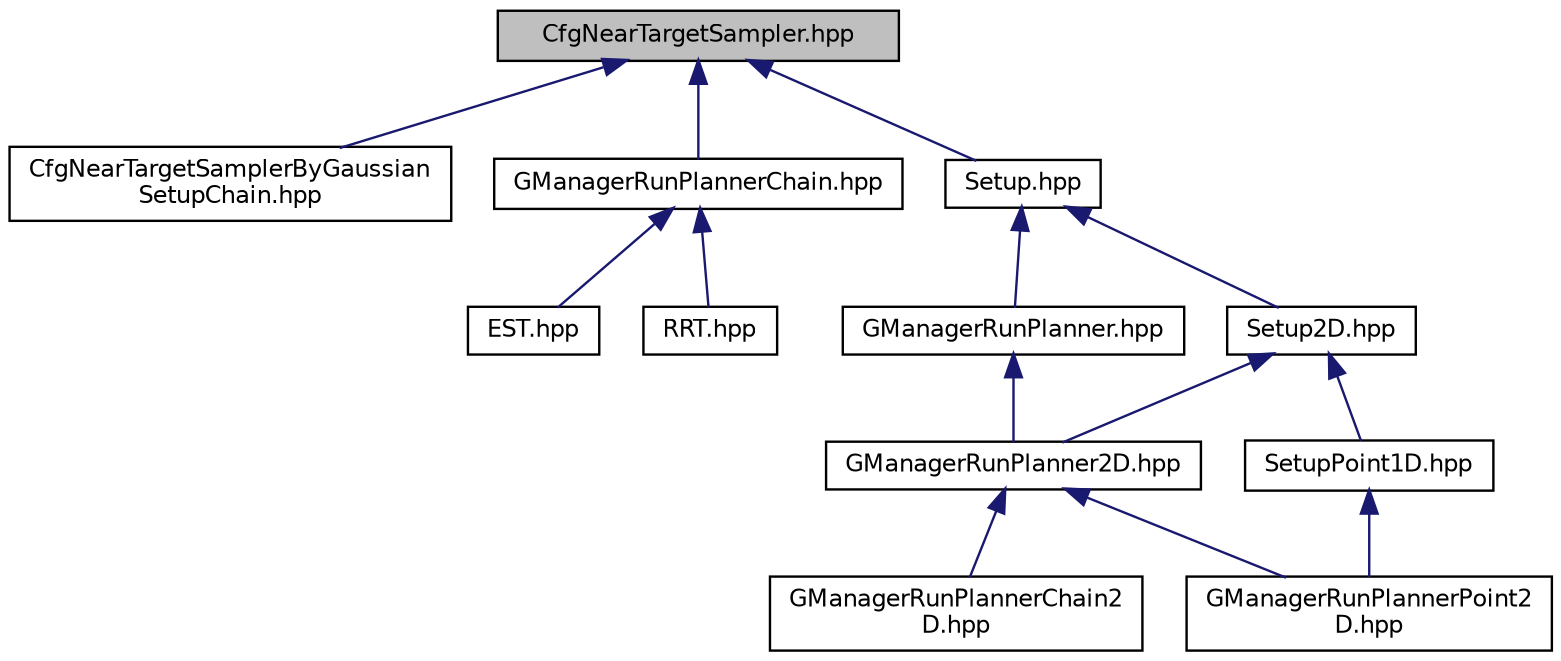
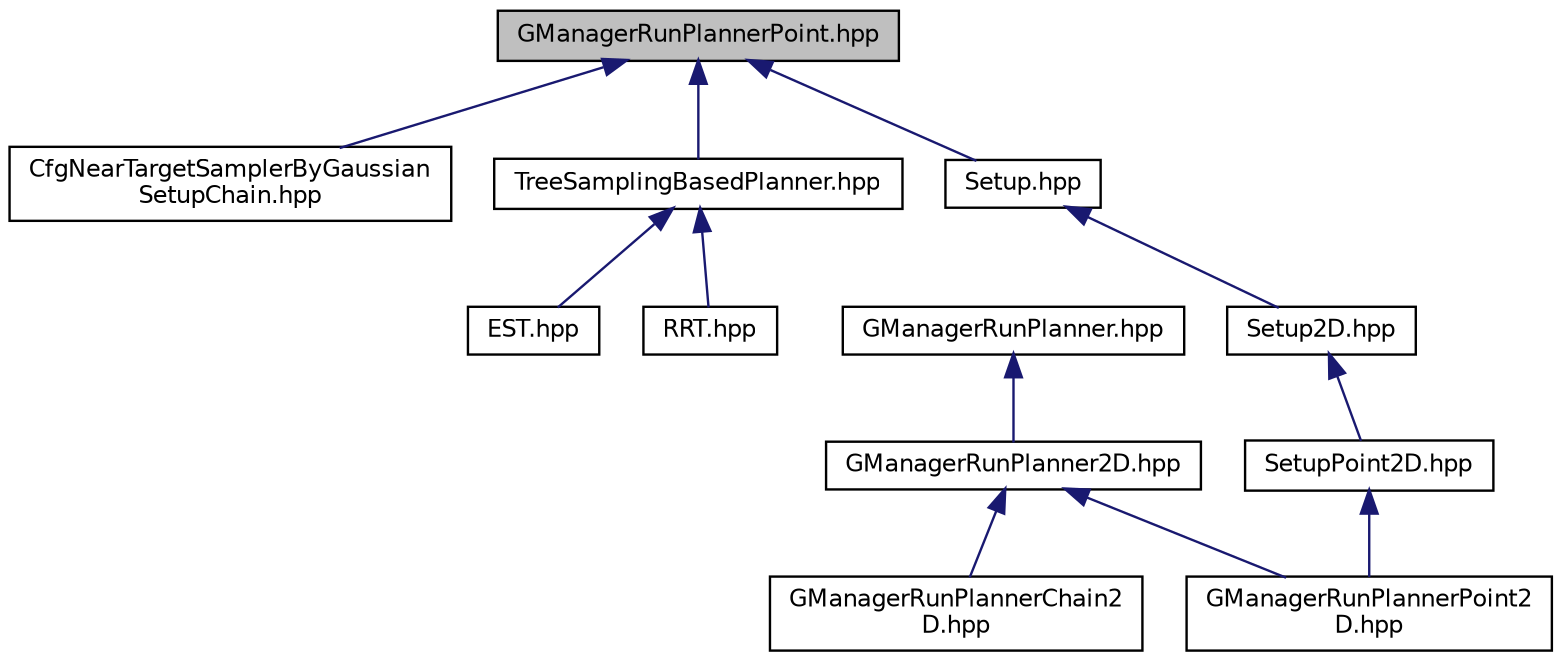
node "CfgNearTargetSampler.hpp": label "CfgNearTargetSampler.hpp" -> "GManagerRunPlannerPoint.hpp"
node "GManagerRunPlannerChain.hpp": label "GManagerRunPlannerChain.hpp" -> "TreeSamplingBasedPlanner.hpp"
edge "GManagerRunPlanner.hpp" -> "Setup.hpp": removed
edge "GManagerRunPlanner2D.hpp" -> "Setup2D.hpp": removed
node "SetupPoint1D.hpp": label "SetupPoint1D.hpp" -> "SetupPoint2D.hpp"
